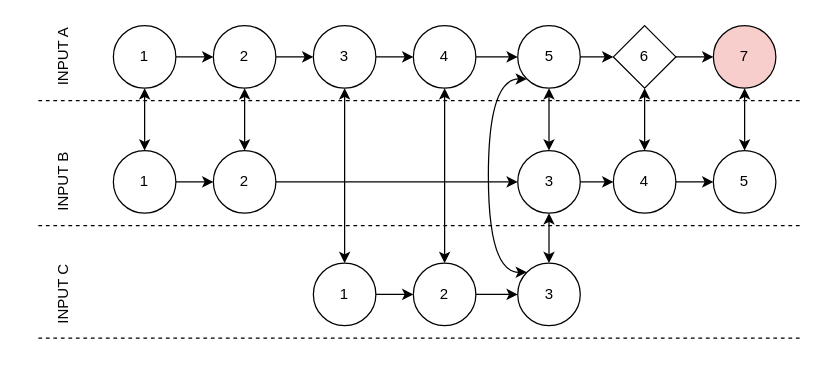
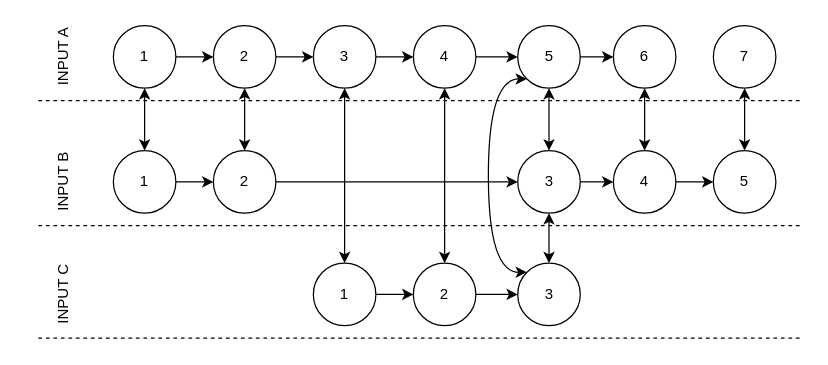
node "6": shape diamond -> ellipse
edge "6" -> "7": removed
node "7": fillcolor #f8cecc -> #ffffff
